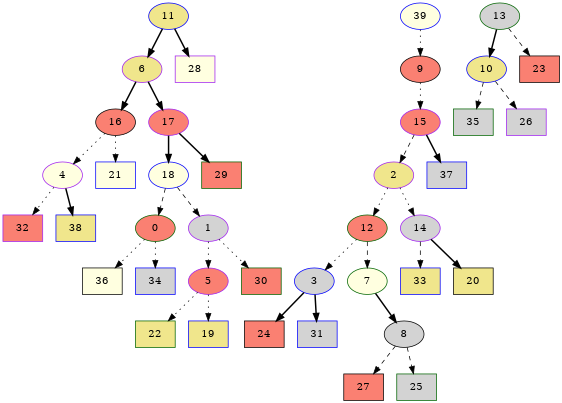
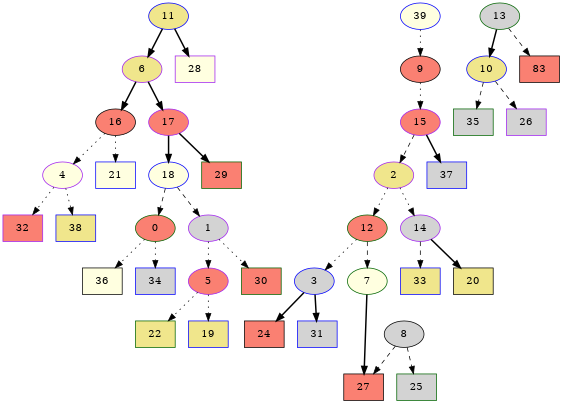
node "23": label "23" -> "83"
edge "4" -> "38": style bold -> dotted
edge "7" -> "8": now "7" -> "27"
